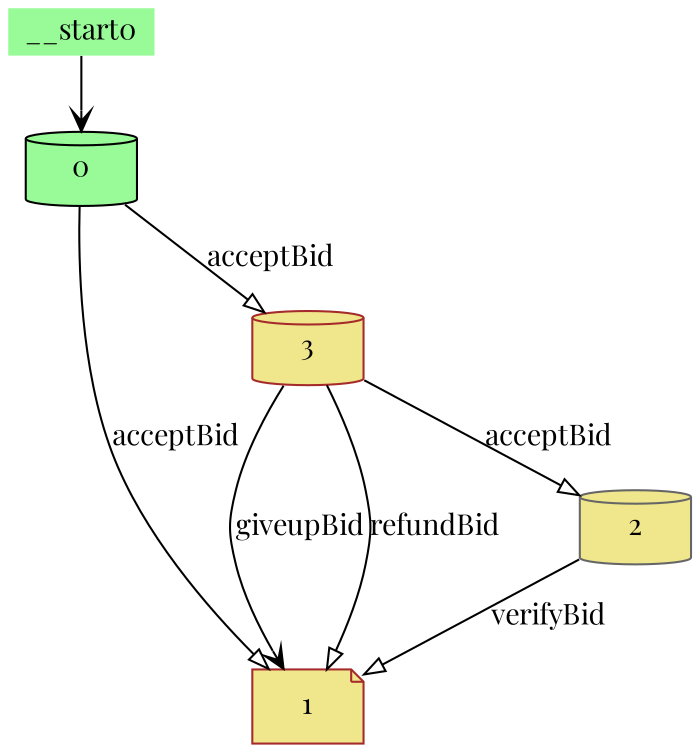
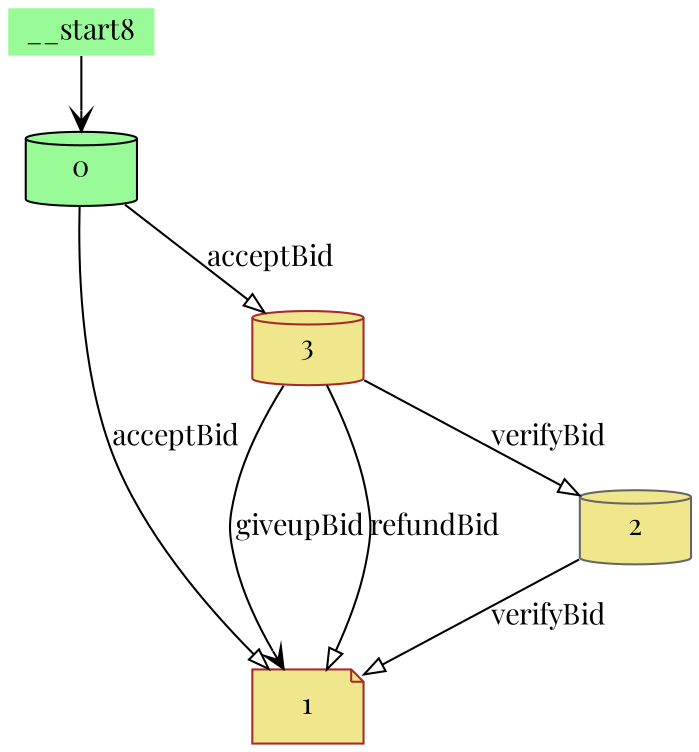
node "__start0": label "__start0" -> "__start8"
edge "3" -> "2": label "acceptBid" -> "verifyBid"
